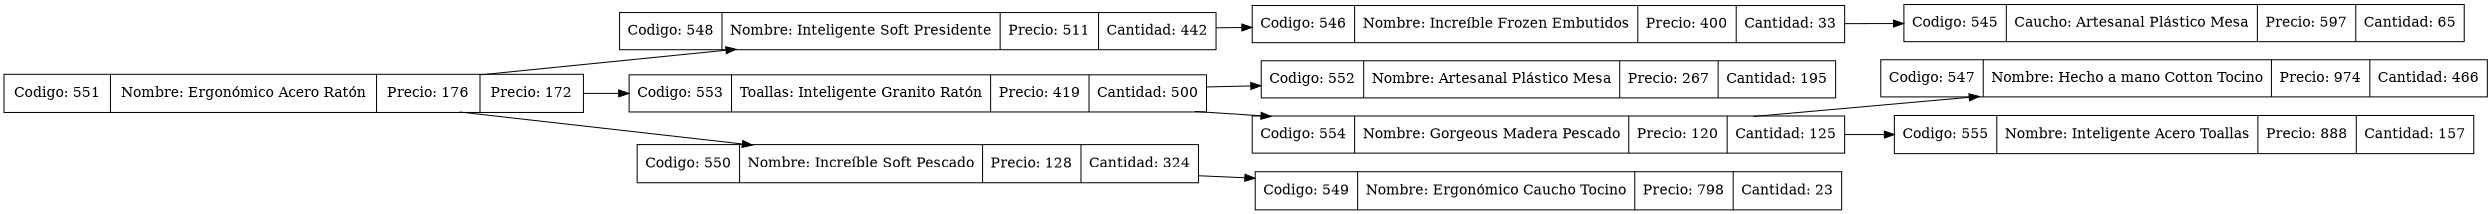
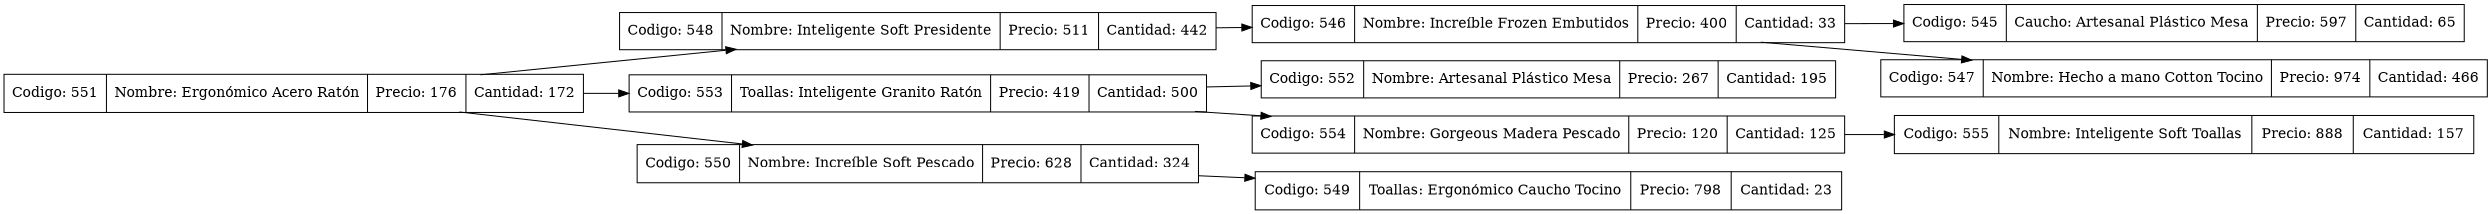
node "Codigo: 551": text "Precio: 172" -> "Cantidad: 172"
edge "Codigo: 554" -> "Codigo: 547": now "Codigo: 546" -> "Codigo: 547"
node "Codigo: 555": text "Nombre: Inteligente Acero Toallas" -> "Nombre: Inteligente Soft Toallas"
node "Codigo: 550": text "Precio: 128" -> "Precio: 628"
node "Codigo: 549": text "Nombre: Ergonómico Caucho Tocino" -> "Toallas: Ergonómico Caucho Tocino"
